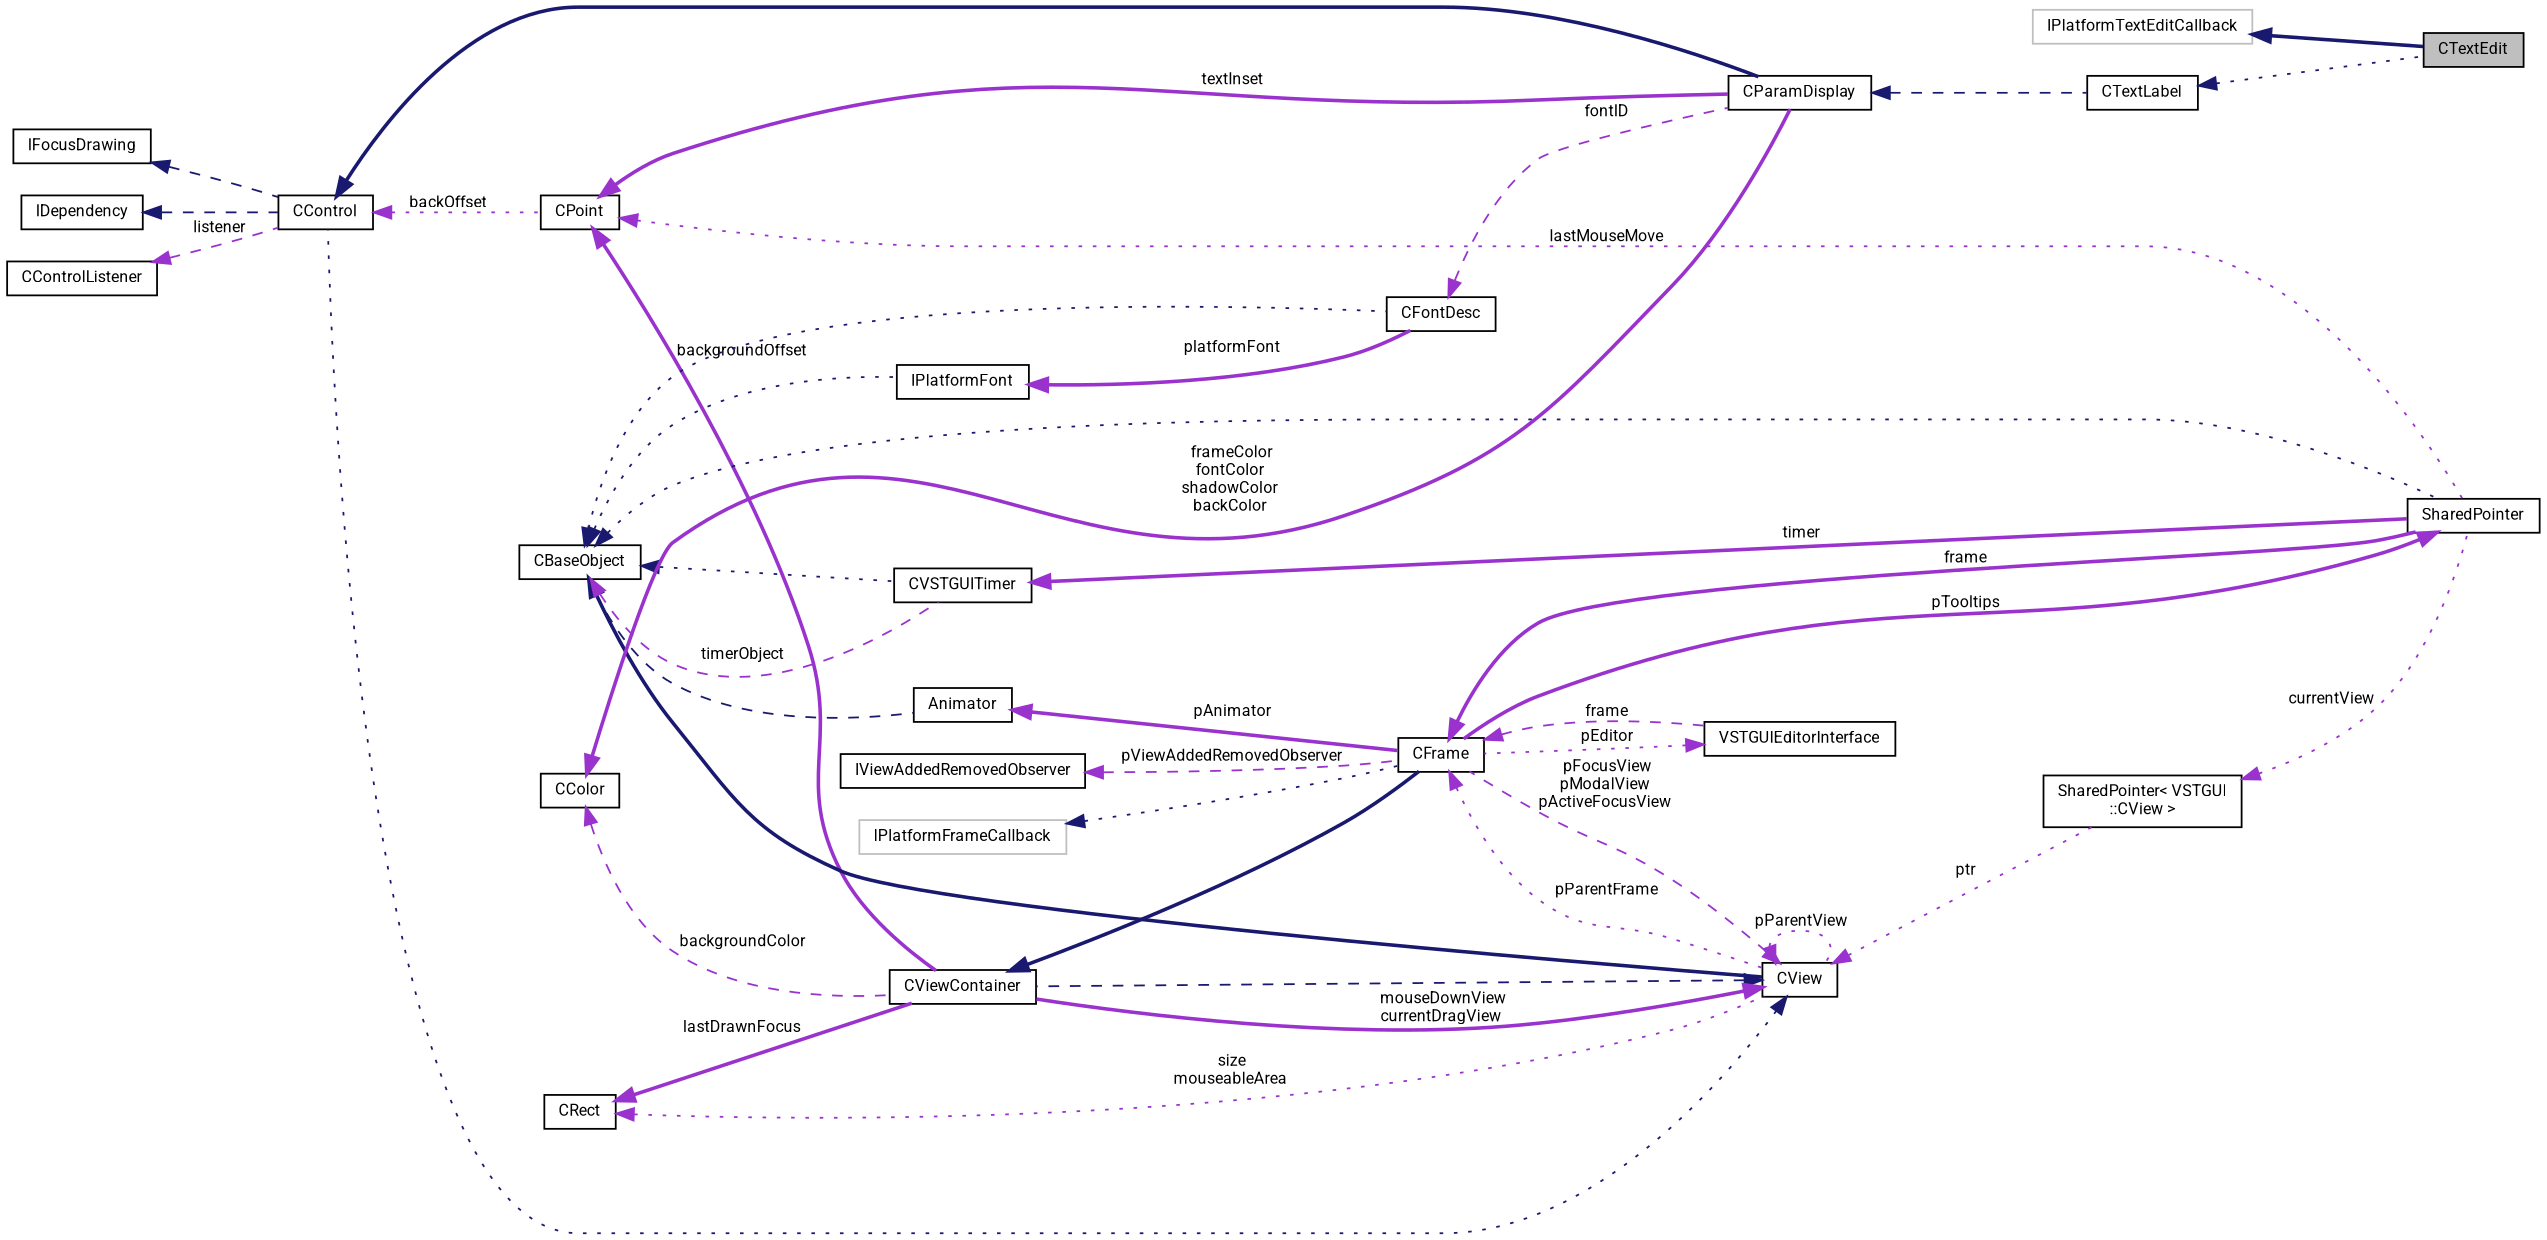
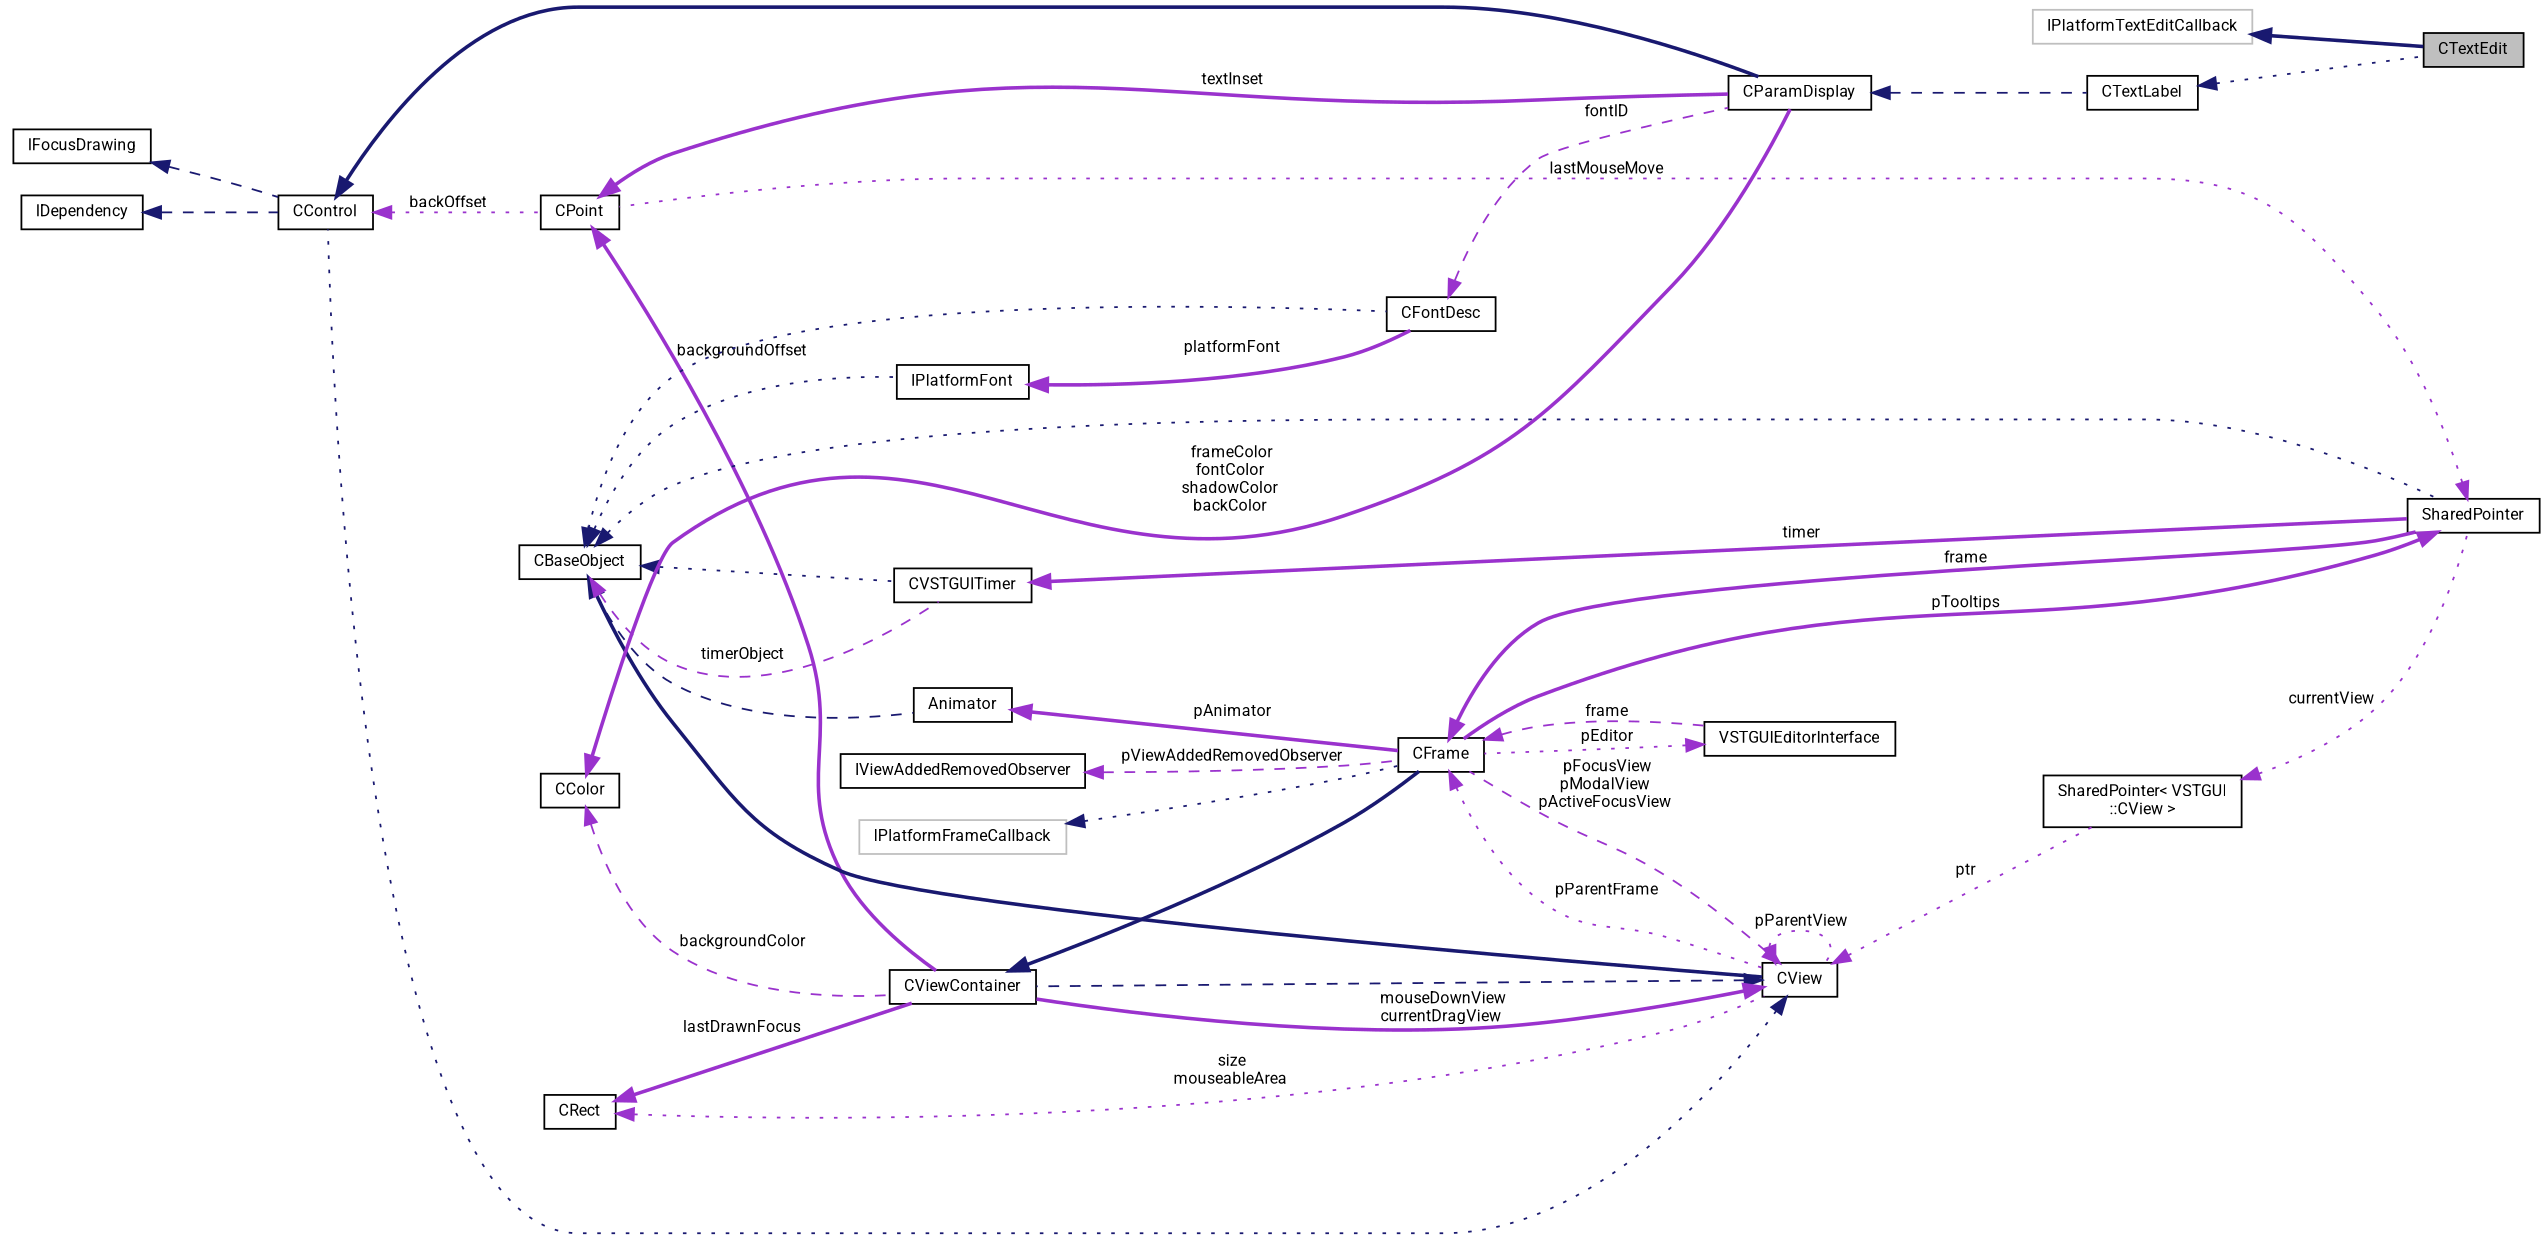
edge "SharedPointer" -> "CPoint": reversed
node "CControlListener": removed
